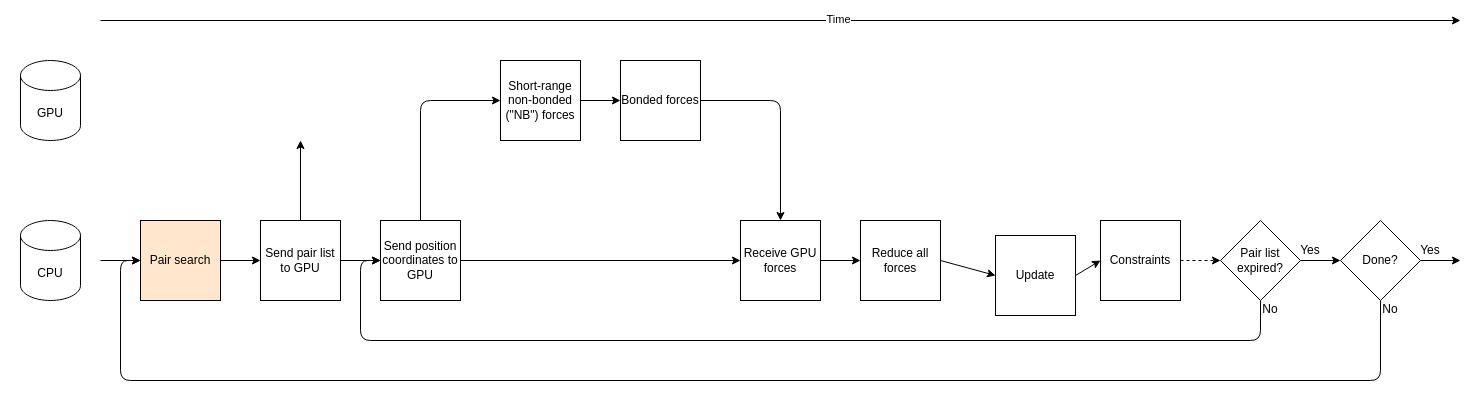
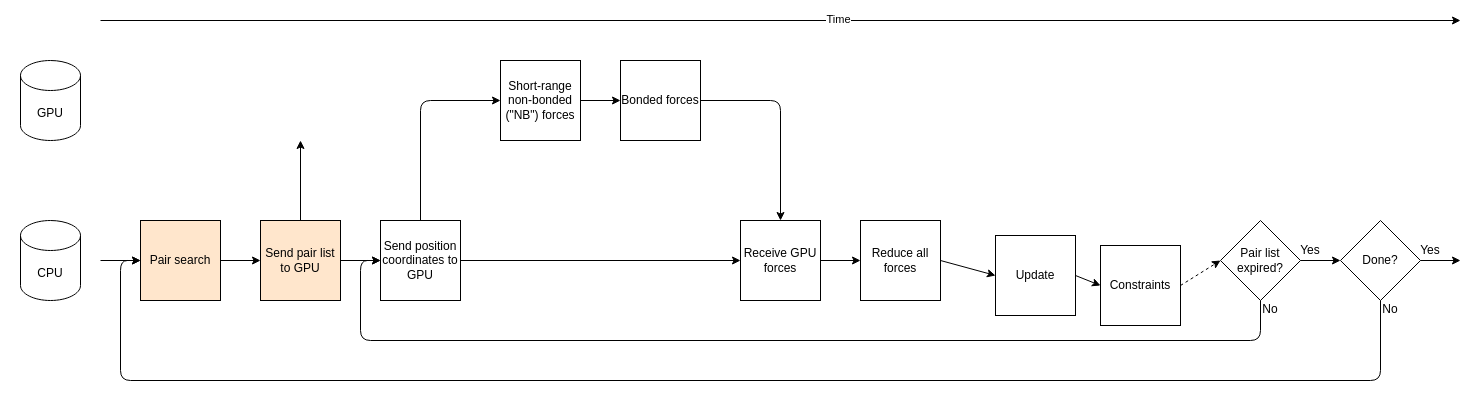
node "Send pair list to GPU": fillcolor #ffffff -> #ffe6cc
node "Constraints": moved (1141, 261) -> (1141, 286)
